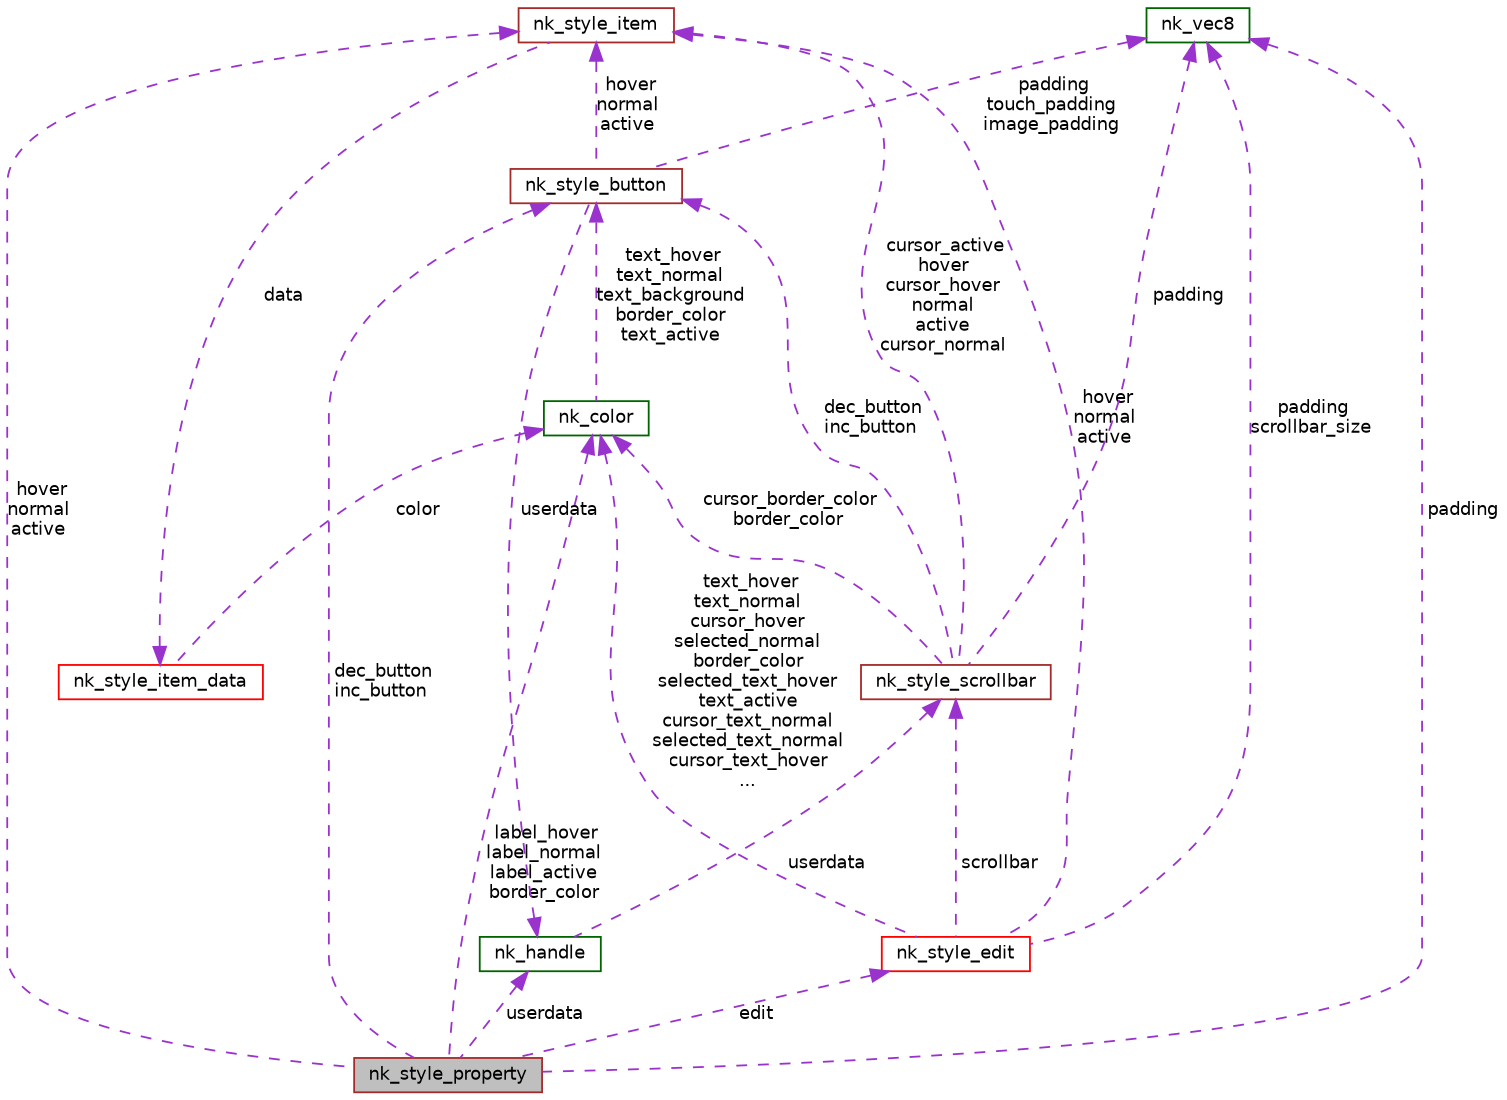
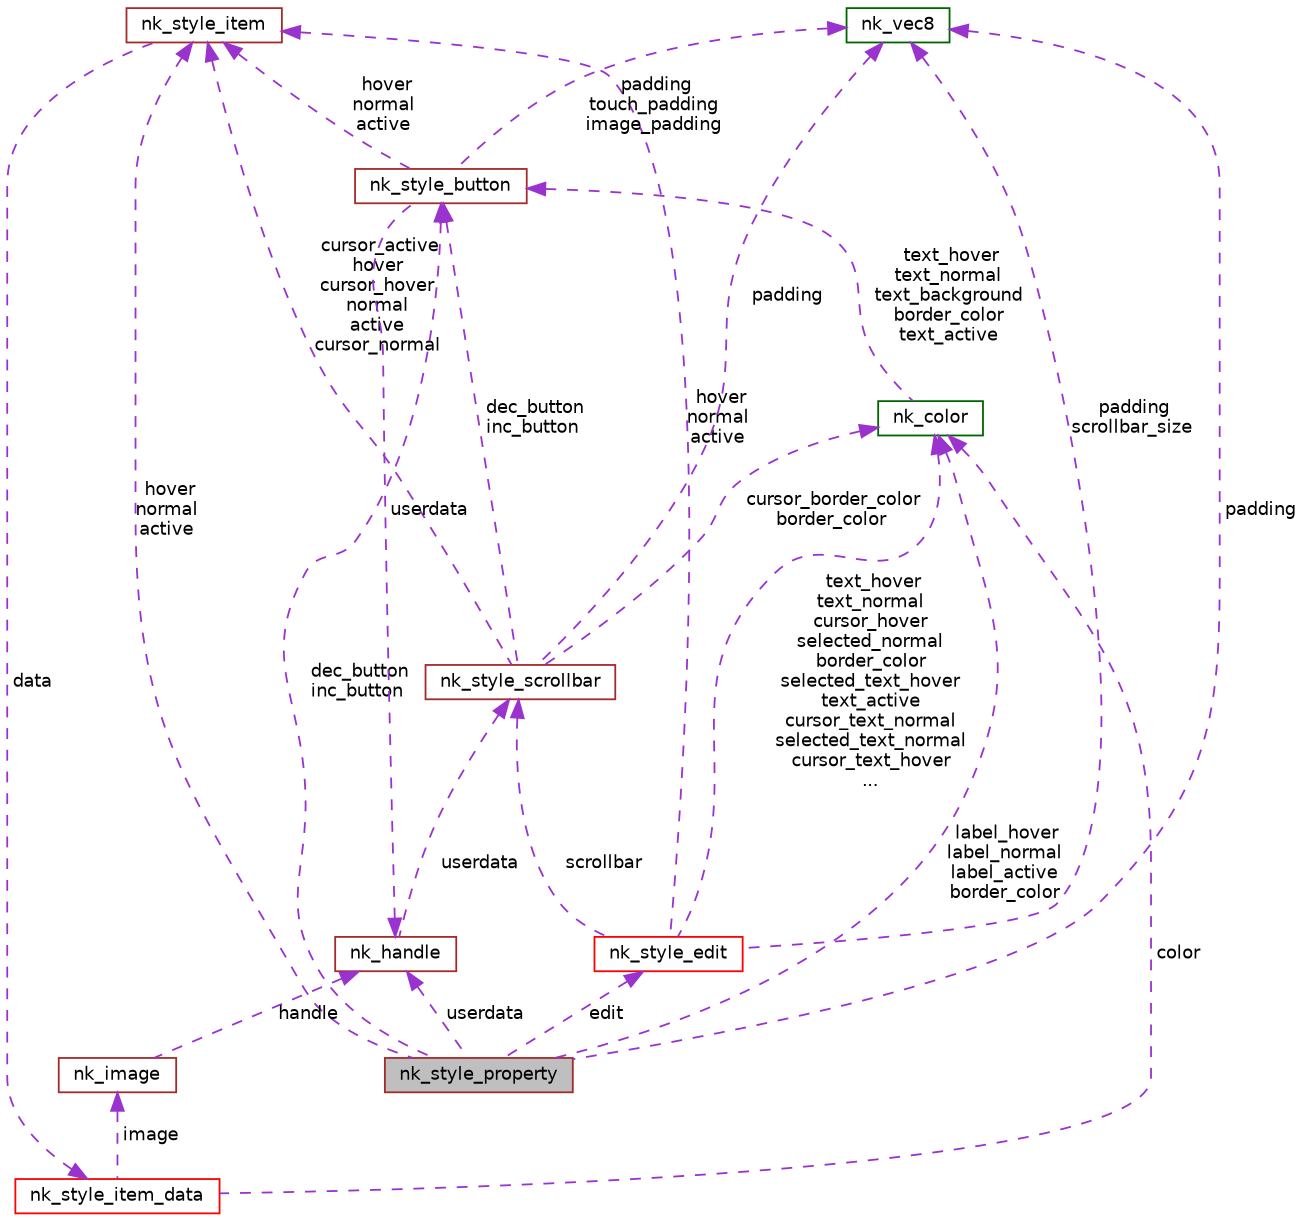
node "nk_handle": color darkgreen -> brown
node "nk_image": added
